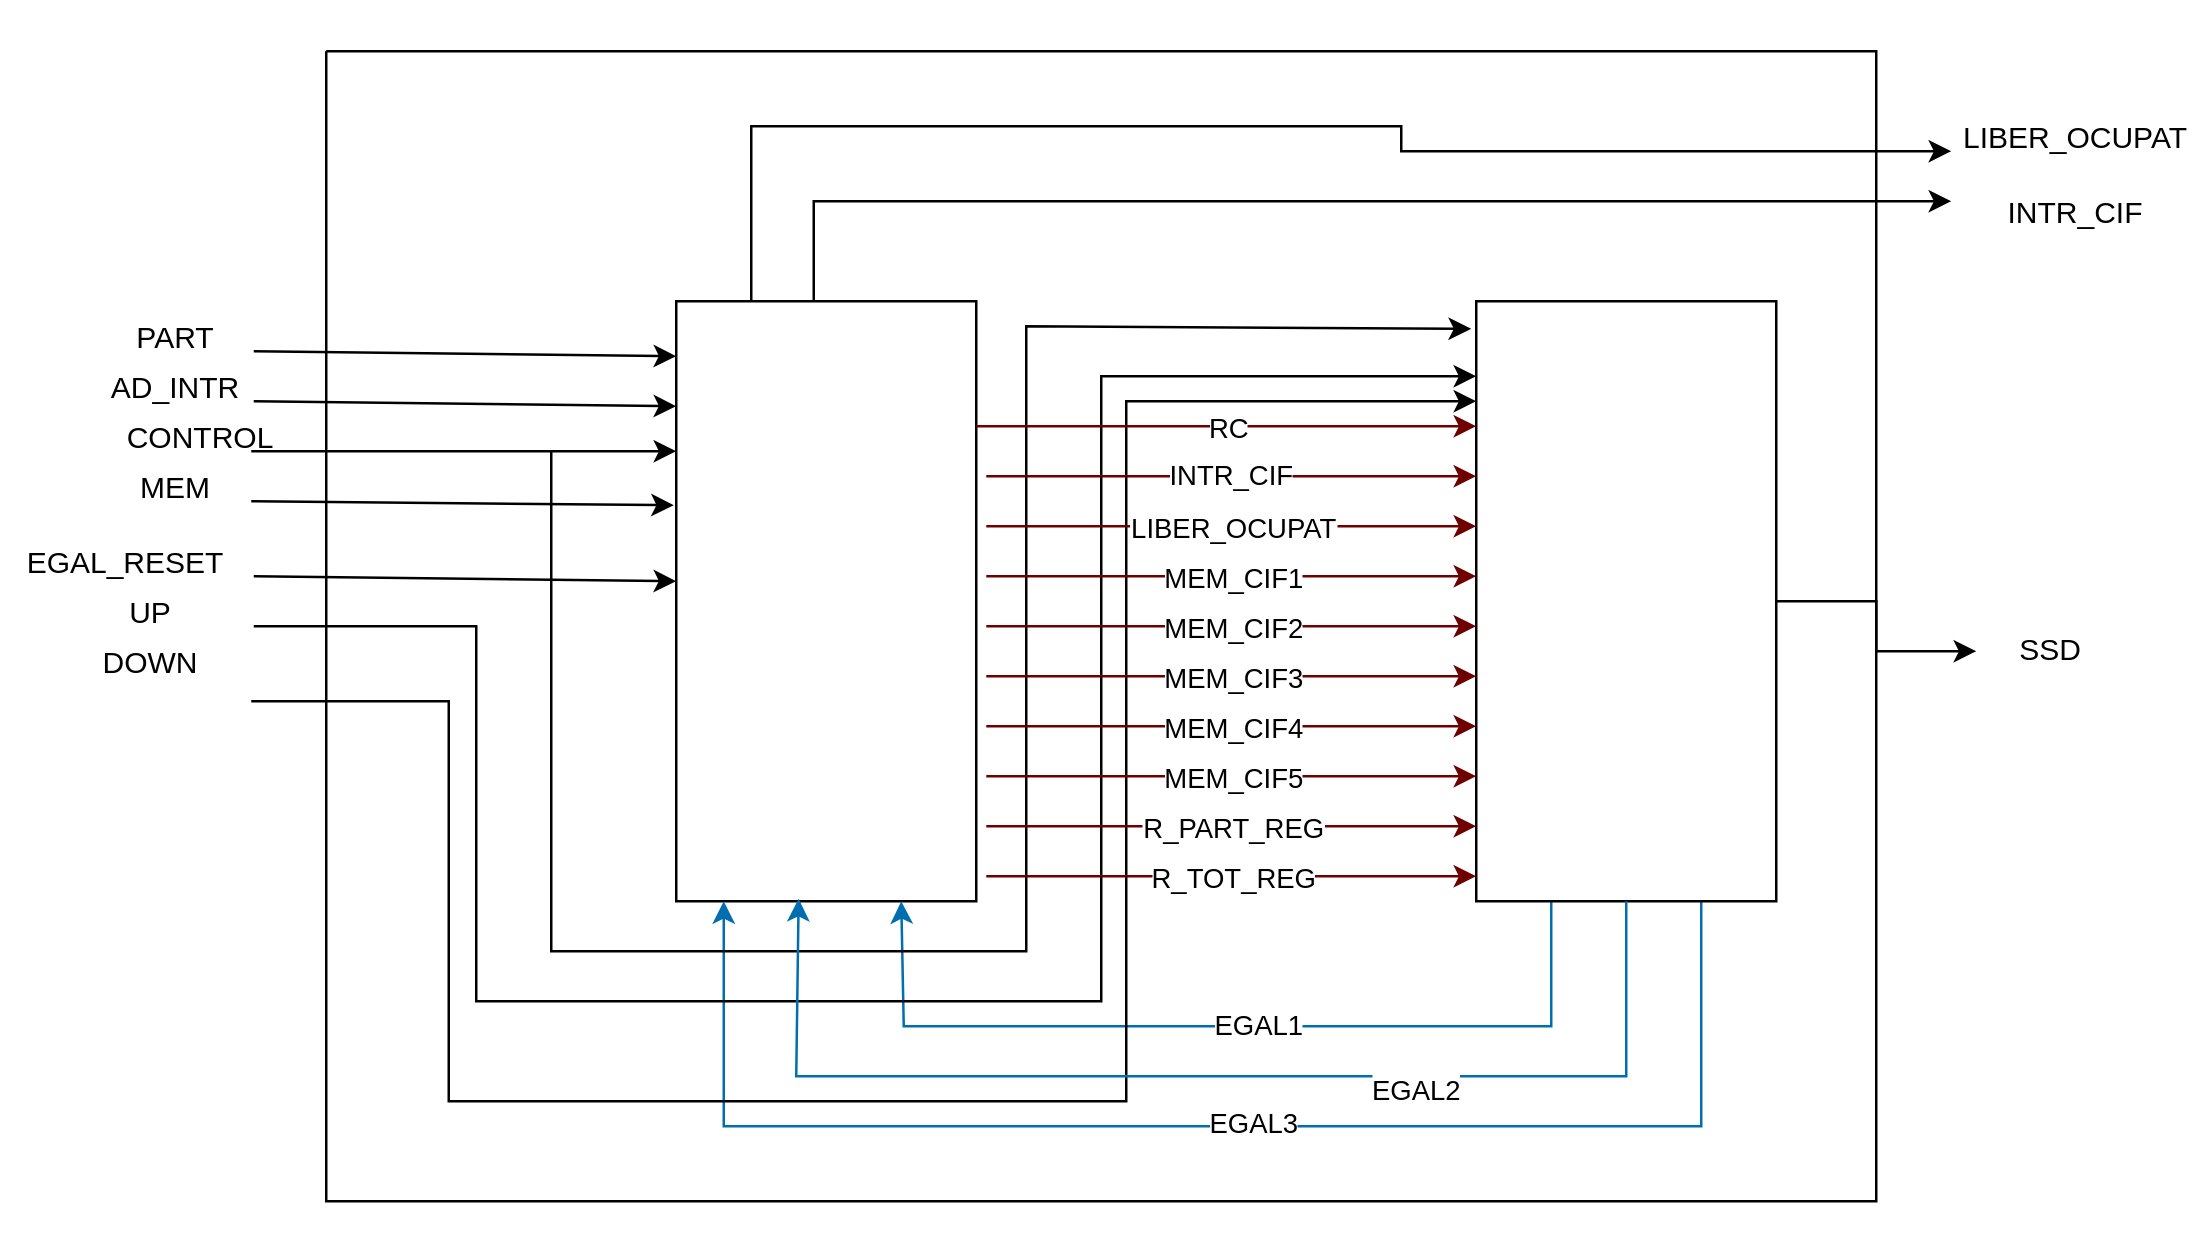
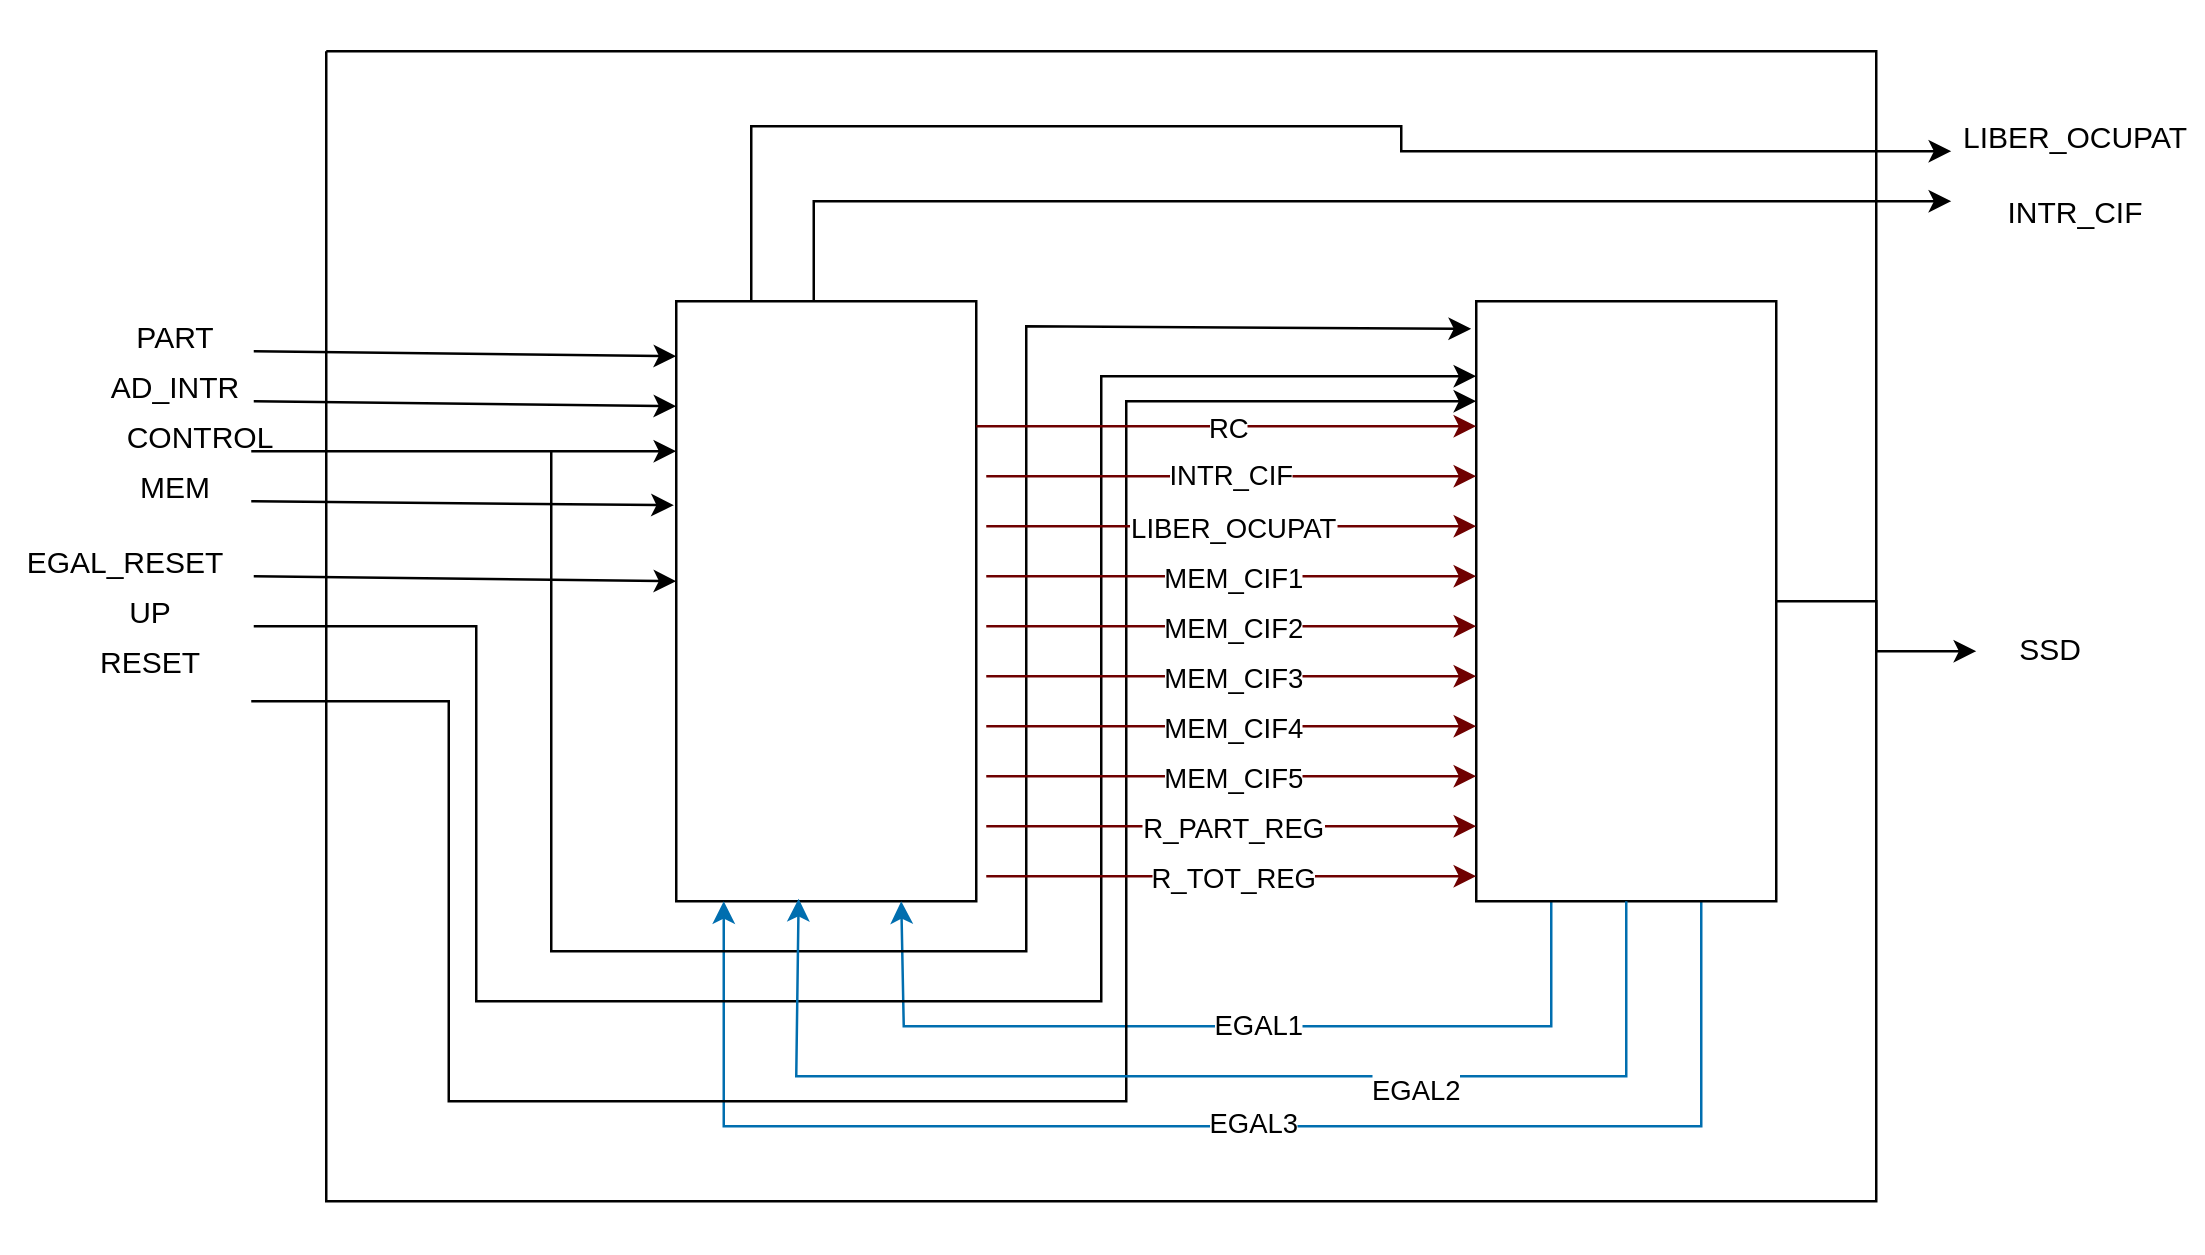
node "DOWN": label "DOWN" -> "RESET"
